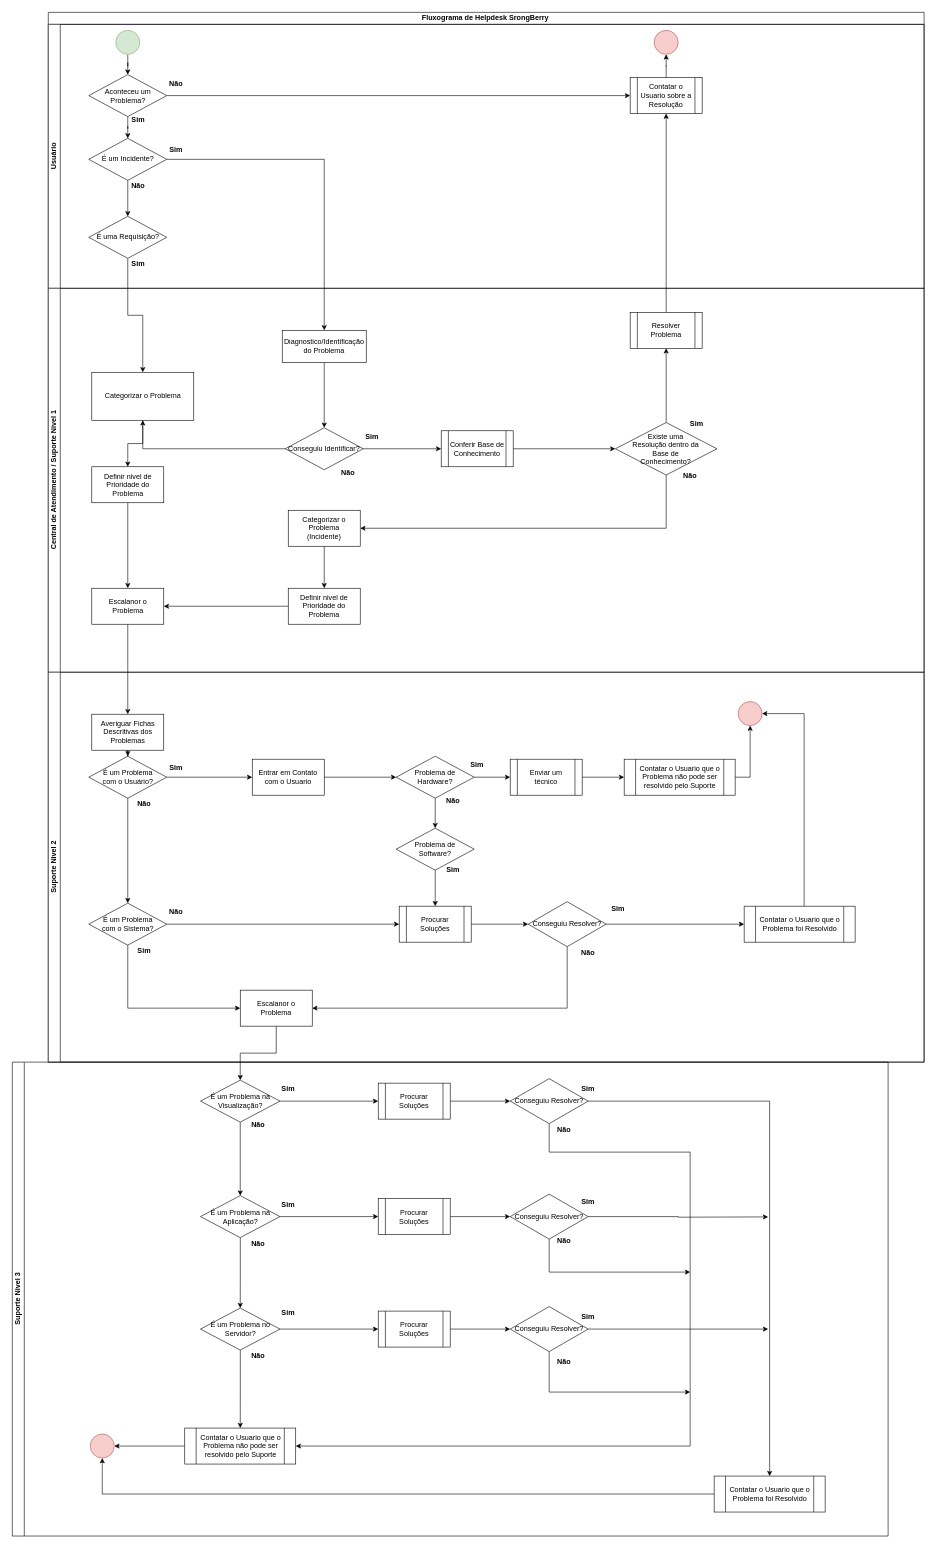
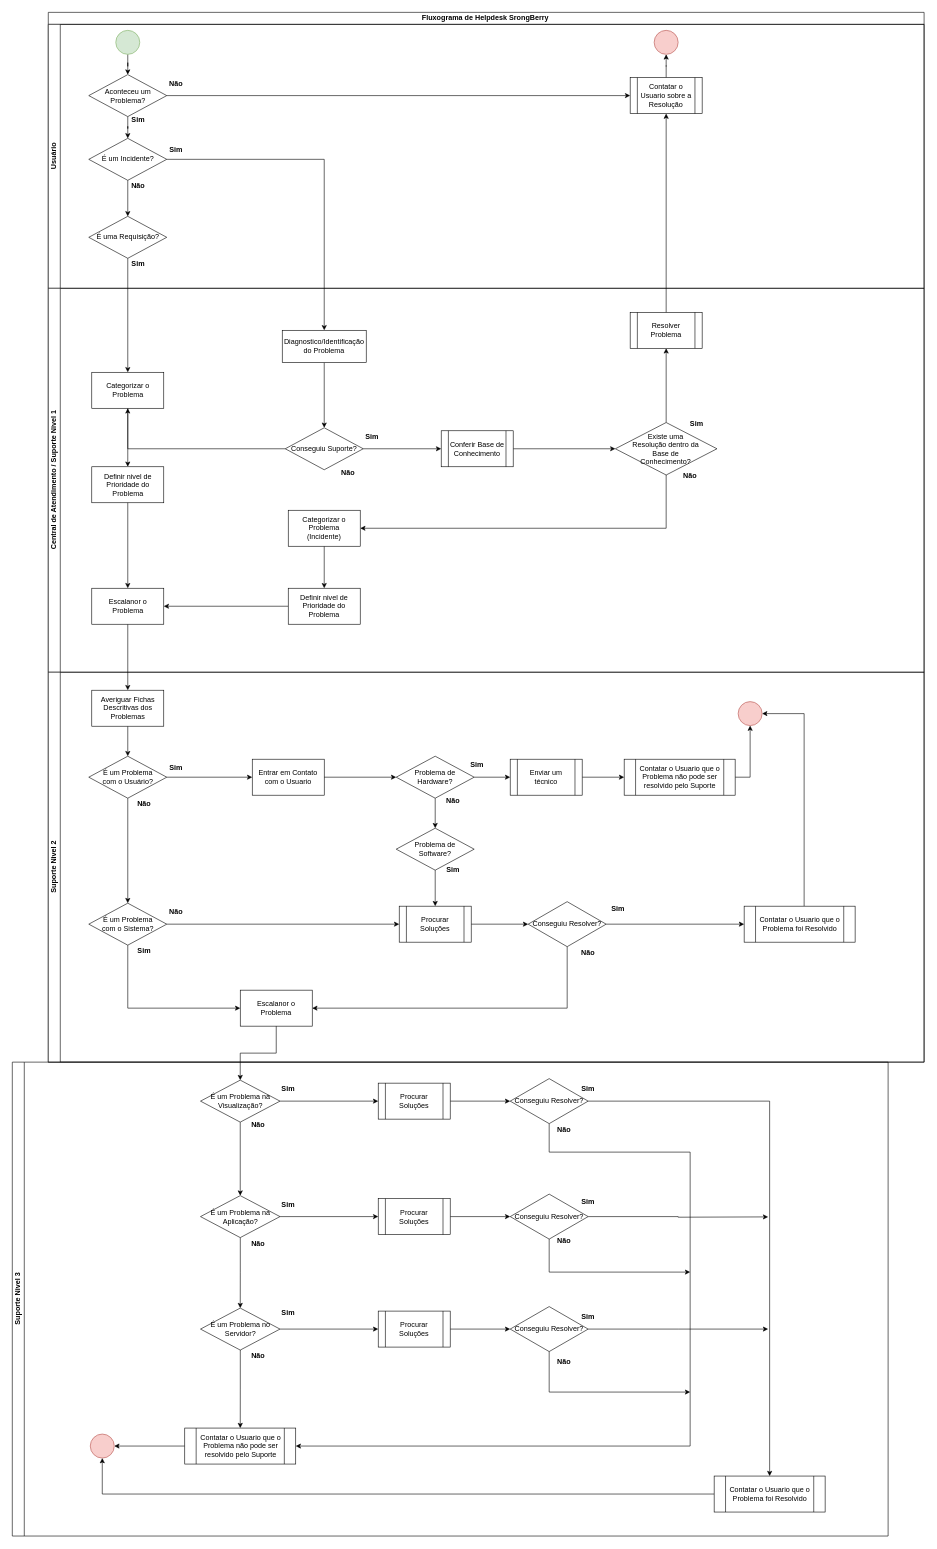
node "Categorizar o Problema": size 102x48 -> 72x36
node "Conseguiu Identificar?": label "Conseguiu Identificar?" -> "Conseguiu Suporte?"
node "Averiguar Fichas Descritivas dos Problemas": moved (128, 732) -> (128, 708)
